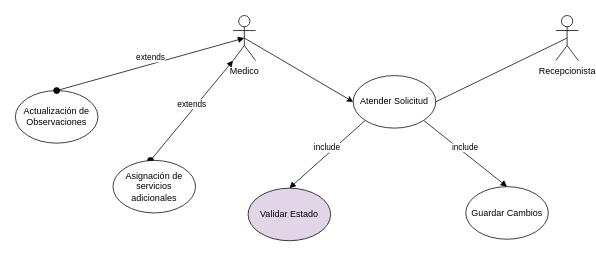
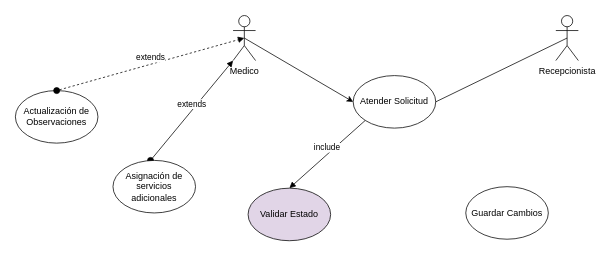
edge "Medico" -- "Actualización de Observaciones": style solid -> dashed
edge "Atender Solicitud" -> "Guardar Cambios": removed, label "include"
